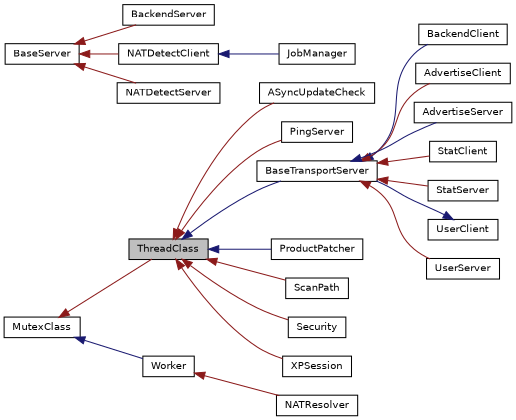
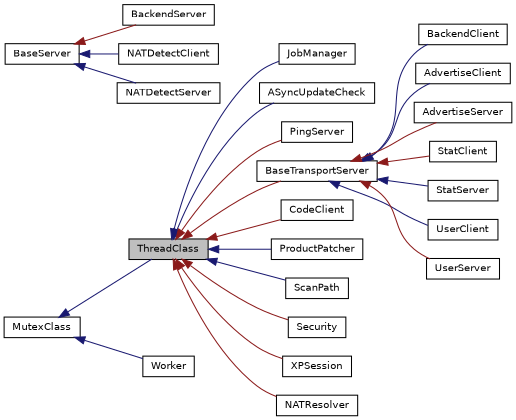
edge "NATDetectClient" -> "BaseServer": color firebrick4 -> midnightblue
edge "JobManager" -> "NATDetectClient": now "JobManager" -> "ThreadClass"
edge "NATDetectServer" -> "BaseServer": color firebrick4 -> midnightblue
edge "AdvertiseClient" -> "BaseTransportServer": color firebrick4 -> midnightblue
edge "AdvertiseServer" -> "BaseTransportServer": color midnightblue -> firebrick4
edge "ASyncUpdateCheck" -> "ThreadClass": color firebrick4 -> midnightblue
edge "StatServer" -> "BaseTransportServer": color firebrick4 -> midnightblue
edge "BaseTransportServer" -> "UserClient": reversed
edge "BaseTransportServer" -> "ThreadClass": color midnightblue -> firebrick4
node "CodeClient": added
edge "ScanPath" -> "ThreadClass": color firebrick4 -> midnightblue
edge "ThreadClass" -> "MutexClass": color firebrick4 -> midnightblue
edge "NATResolver" -> "Worker": now "NATResolver" -> "ThreadClass"
